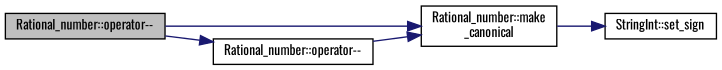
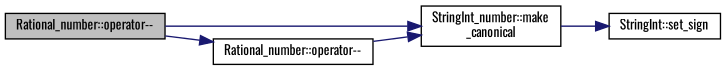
node "Rational_number::make _canonical": label "Rational_number::make _canonical" -> "StringInt_number::make _canonical"
